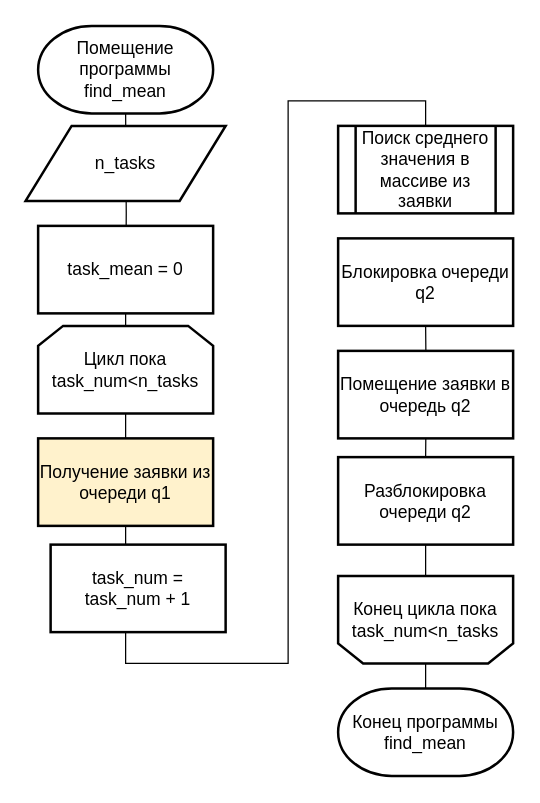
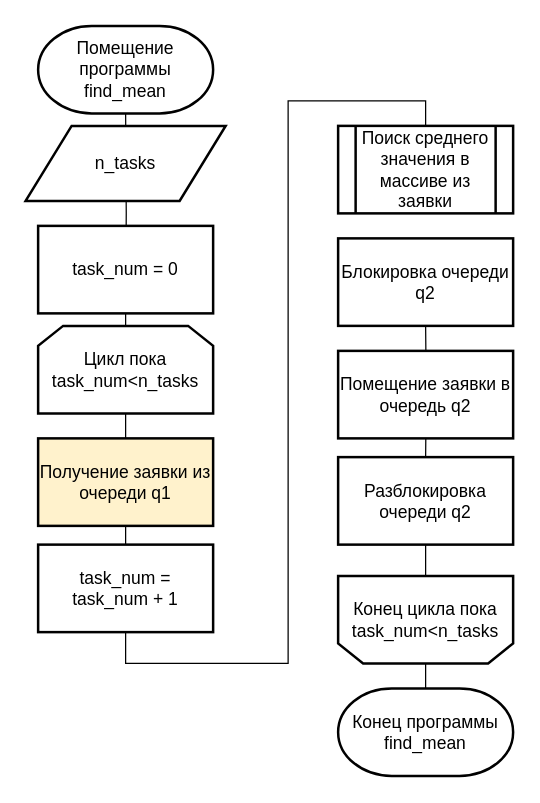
node "task_mean = 0": label "task_mean = 0" -> "task_num = 0"
node "task_num = task_num + 1": moved (138, 588) -> (126, 588)
